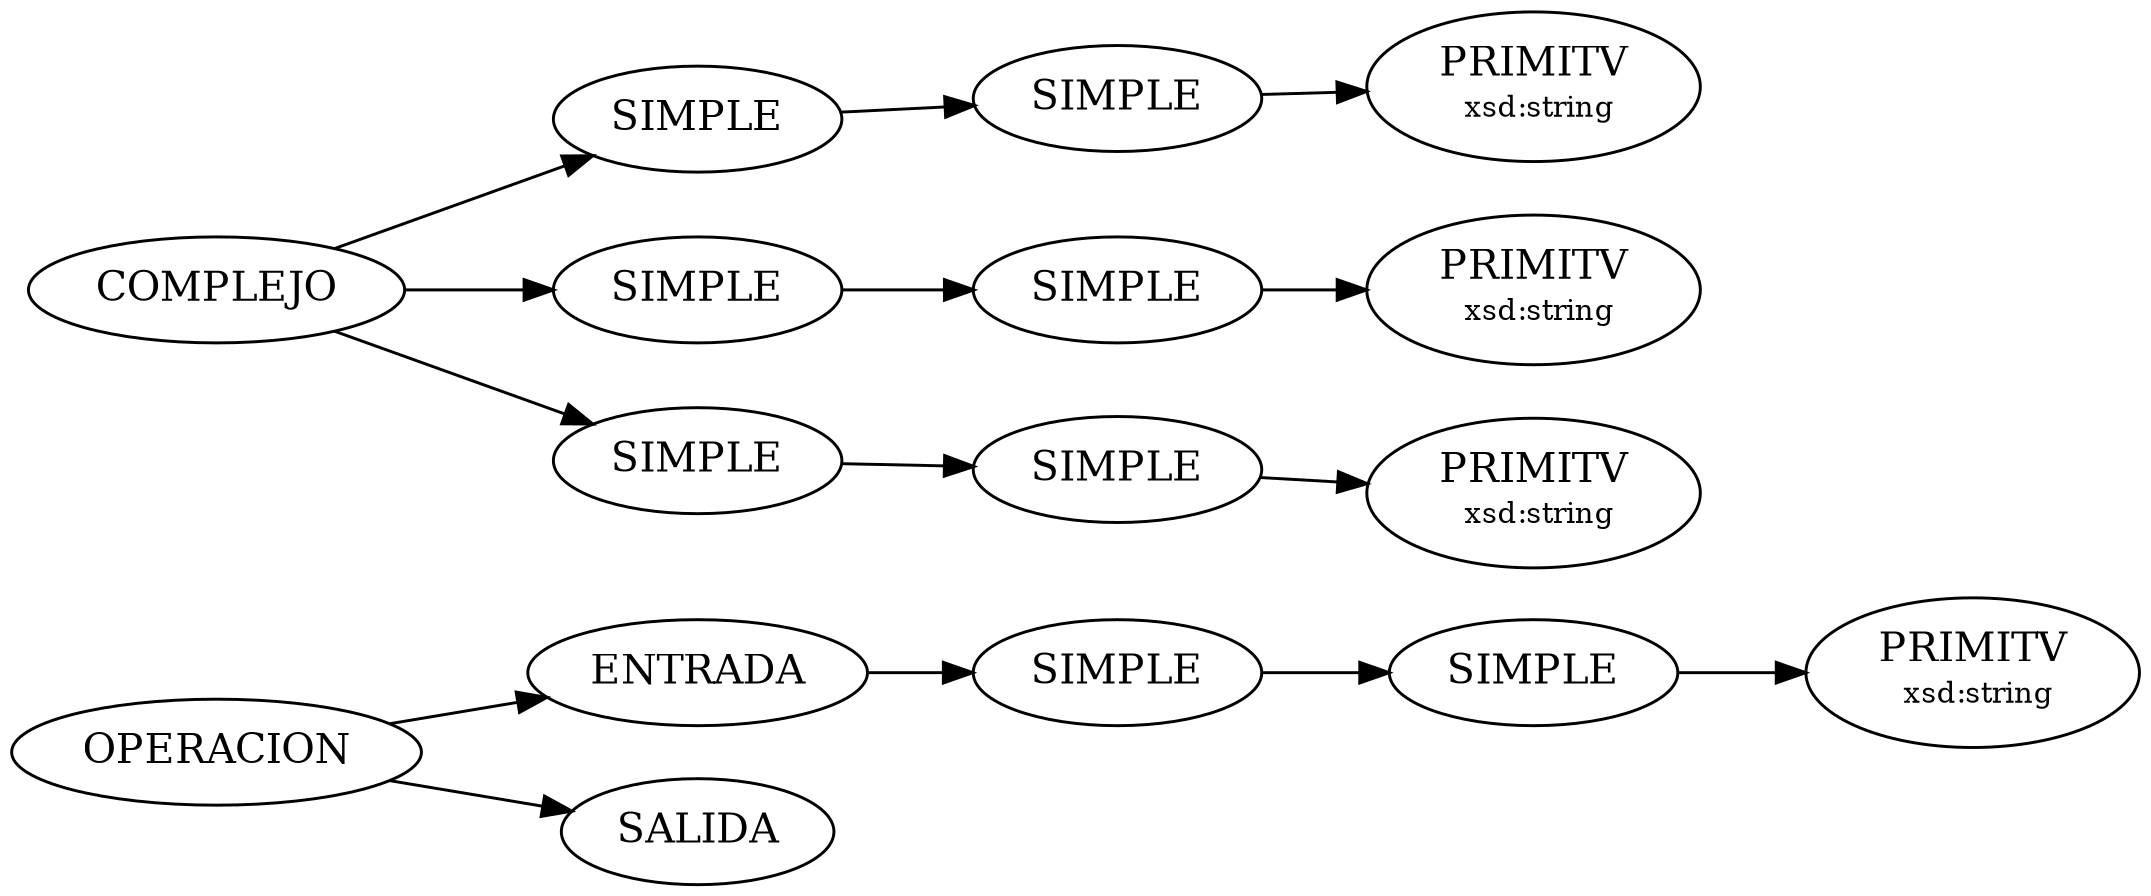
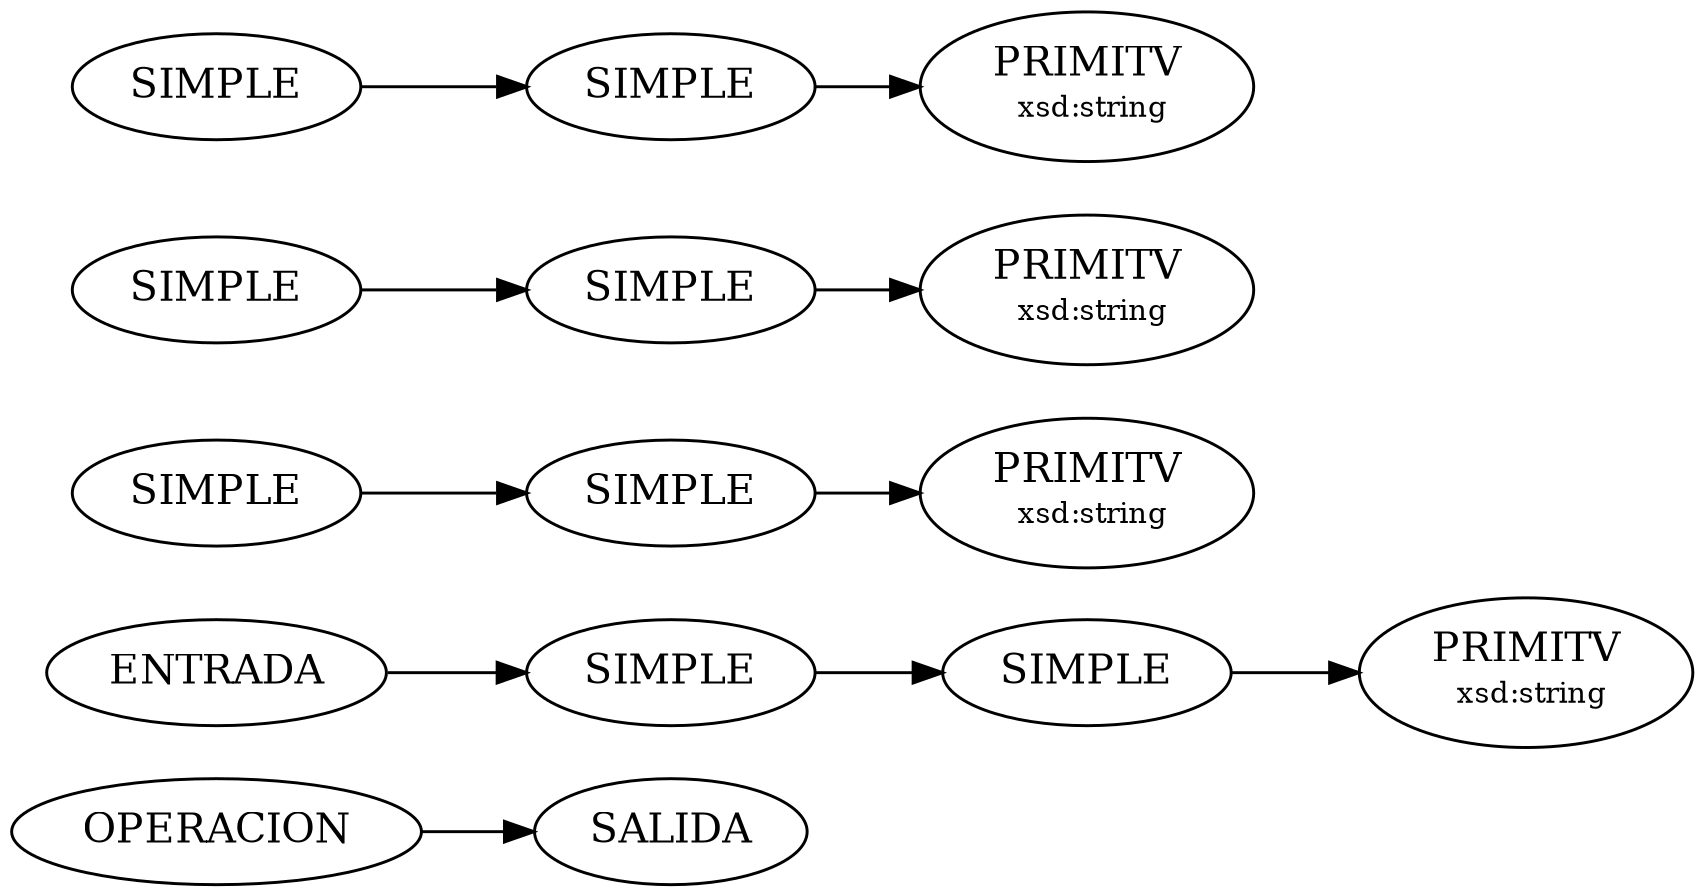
node "COMPLEJO": removed
edge "OPERACION" -> "ENTRADA": removed
